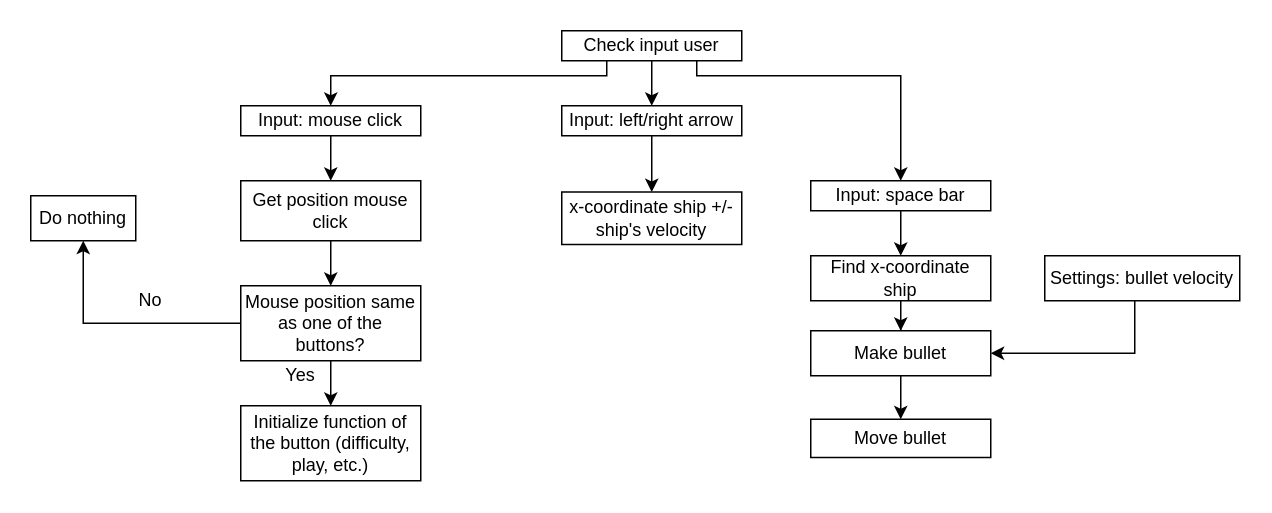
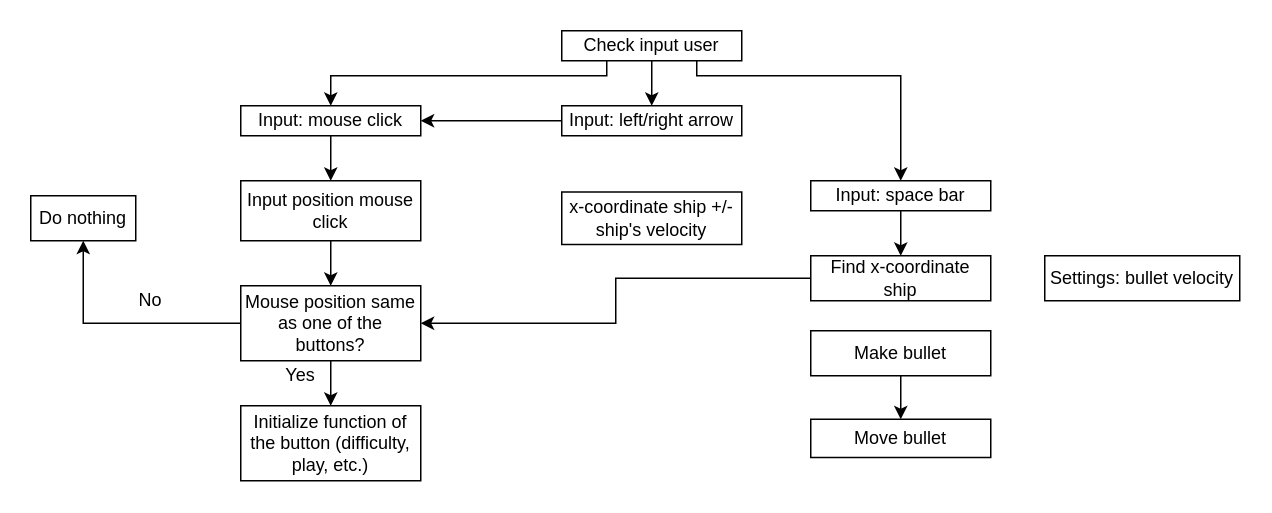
edge "Input: left/right arrow" -> "x-coordinate ship +/- ship's velocity": now "Input: left/right arrow" -> "Input: mouse click"
node "Get position mouse click": label "Get position mouse click" -> "Input position mouse click"
edge "Find x-coordinate ship" -> "Make bullet": now "Find x-coordinate ship" -> "Mouse position same as one of the buttons?"
edge "Settings: bullet velocity" -> "Make bullet": removed
